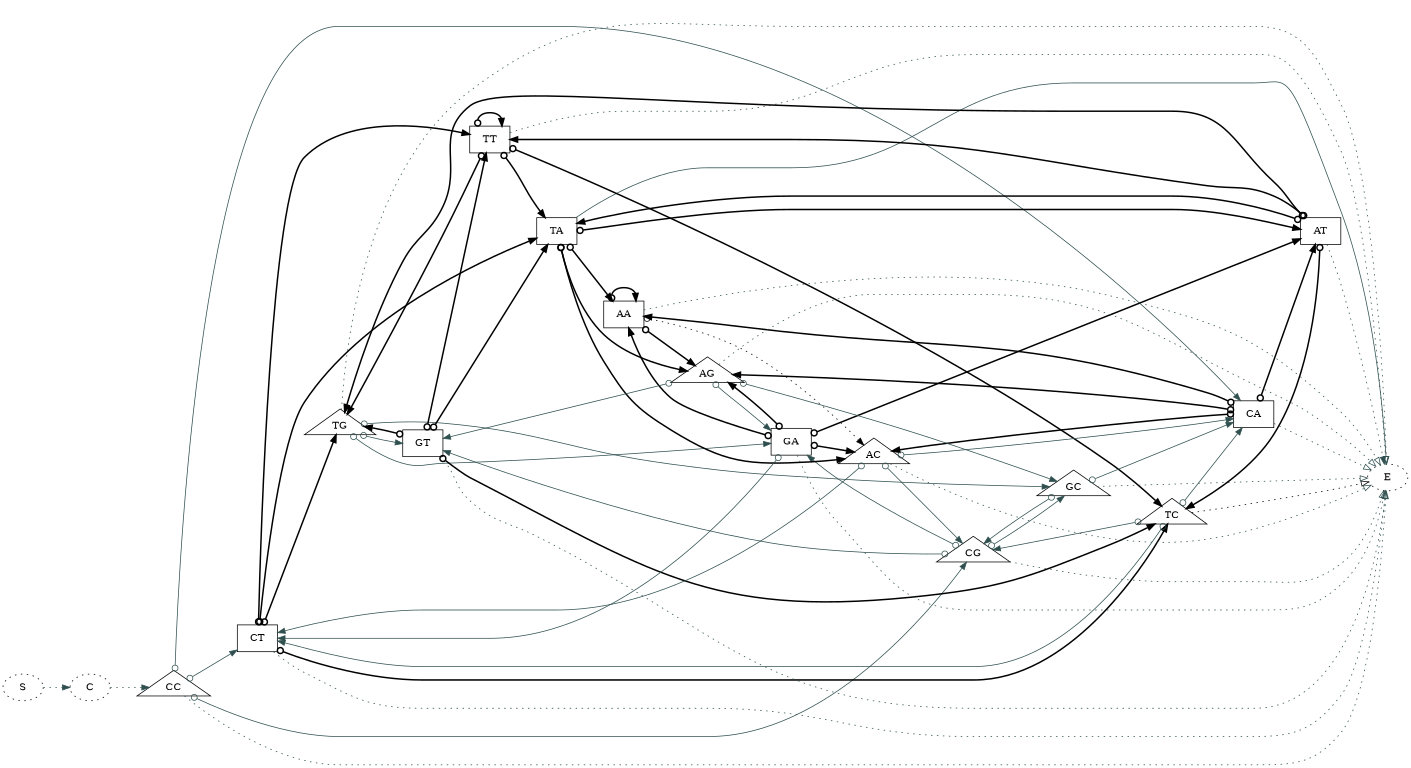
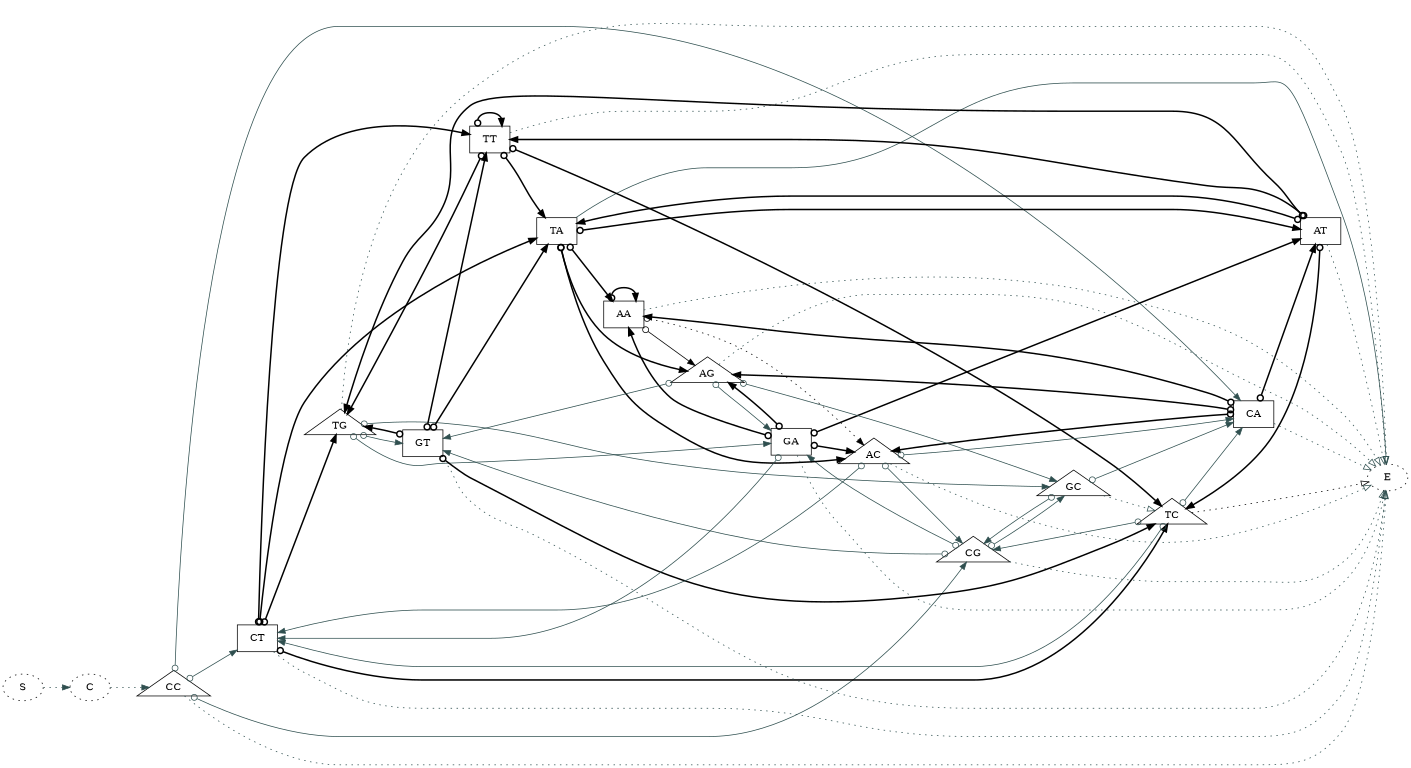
edge "AA" -- "AG": style bold -> solid
edge "AT" -> "E": arrowhead normal -> empty
edge "GC" -> "E": now "GC" -> "TC"
